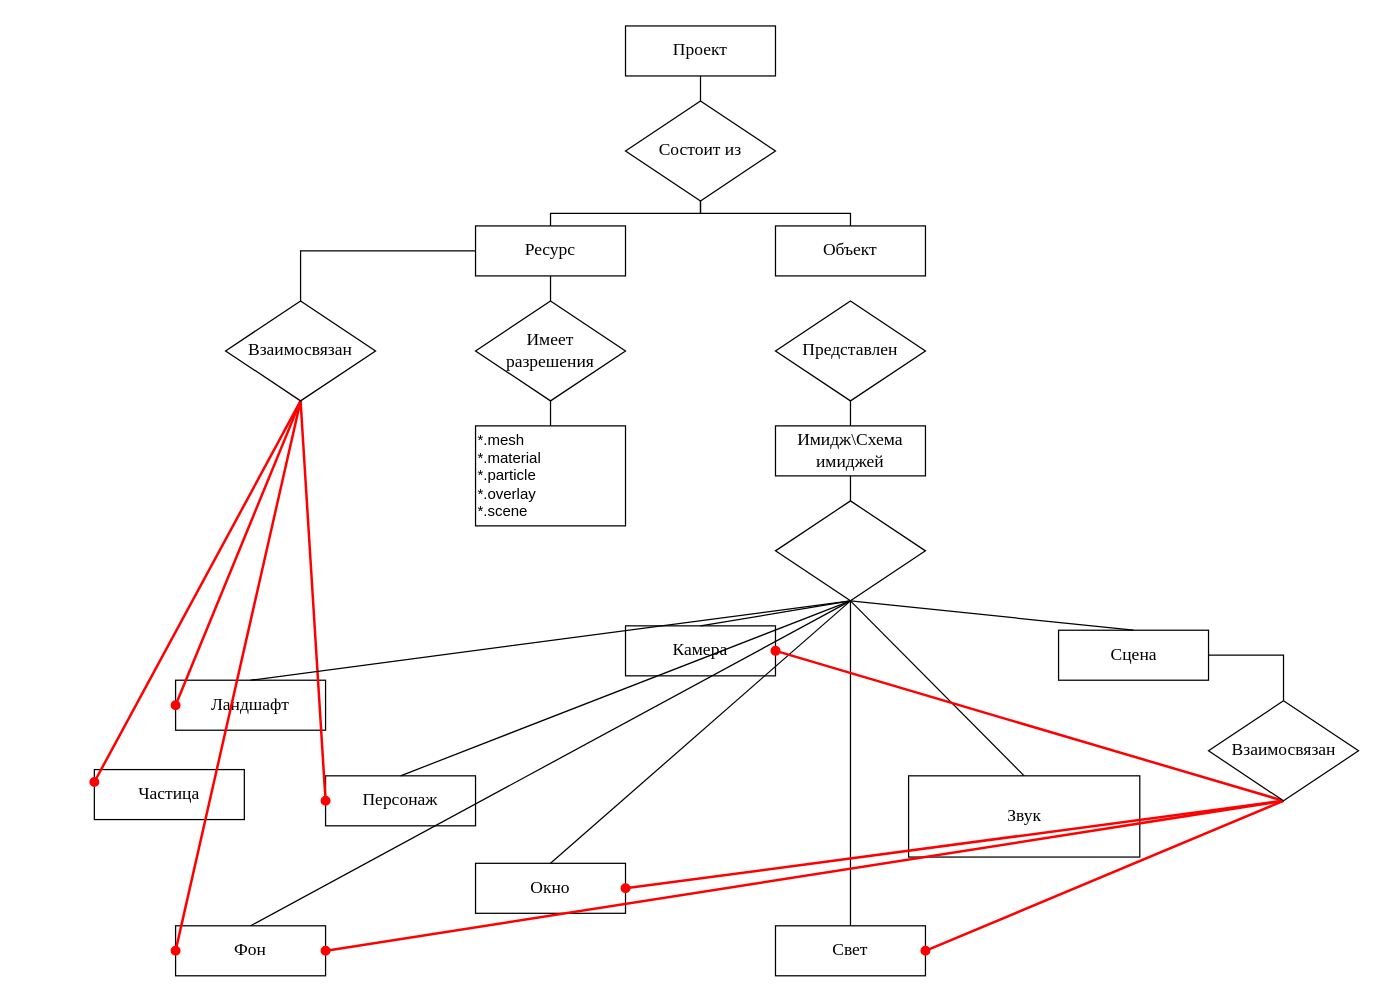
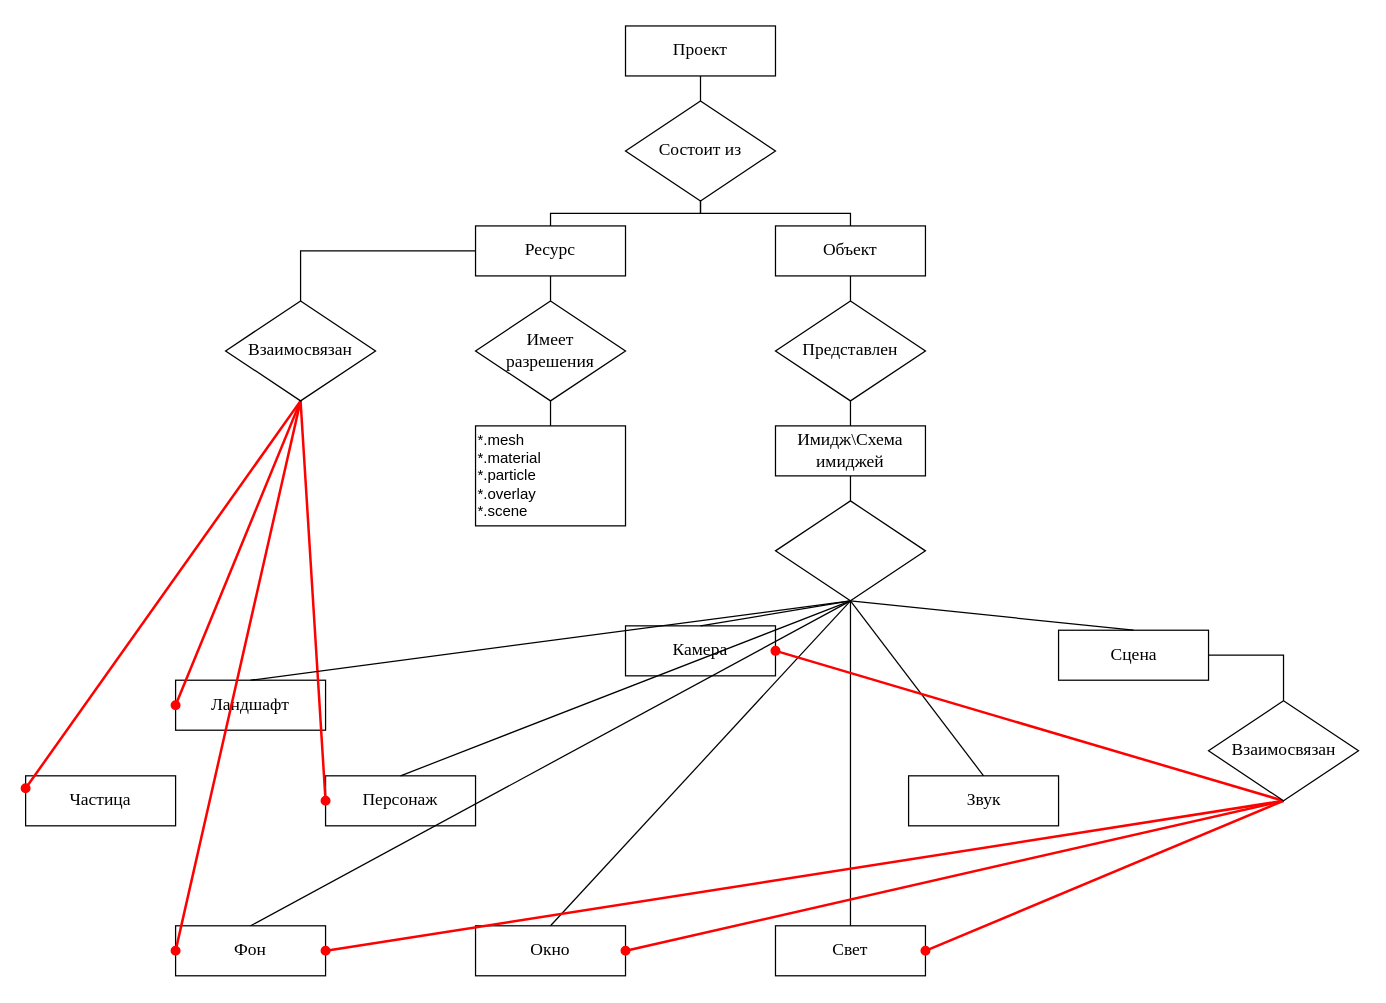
edge "Объект" -- "Представлен": added
node "Частица": moved (169, 794) -> (101, 801)
node "Звук": size 231x81 -> 150x50
node "Окно": moved (551, 888) -> (551, 951)
